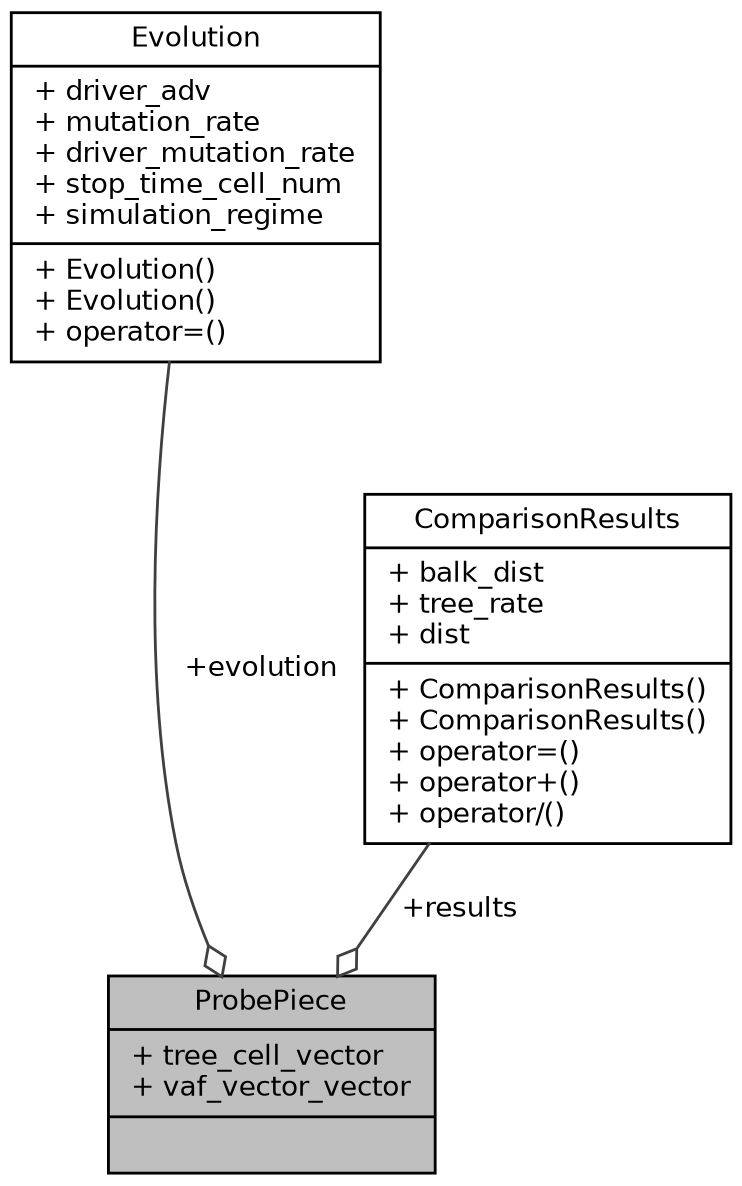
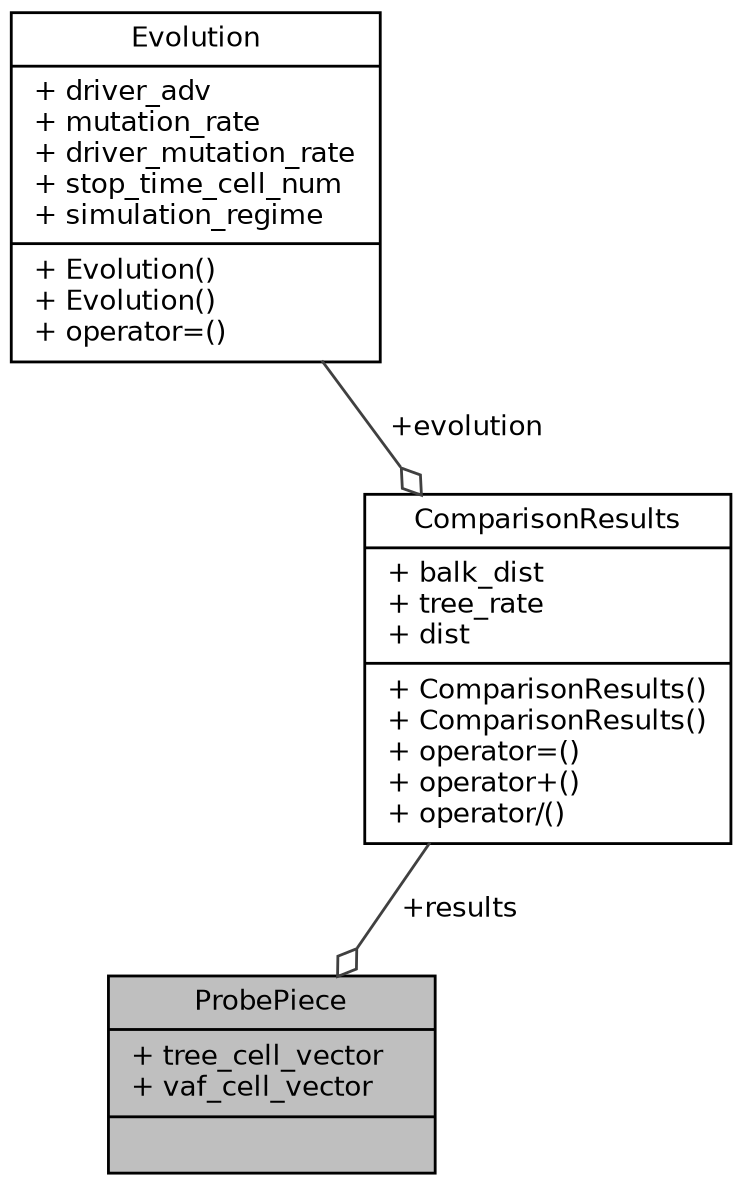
edge "Evolution" -> "ProbePiece": now "Evolution" -> "ComparisonResults"
node "ProbePiece": text "+ vaf_vector_vector" -> "+ vaf_cell_vector"
